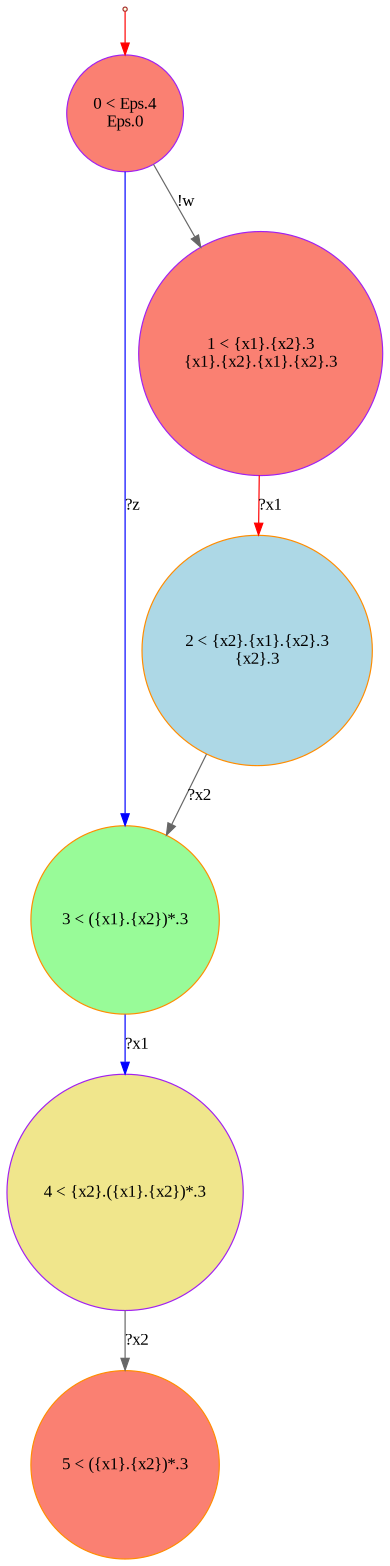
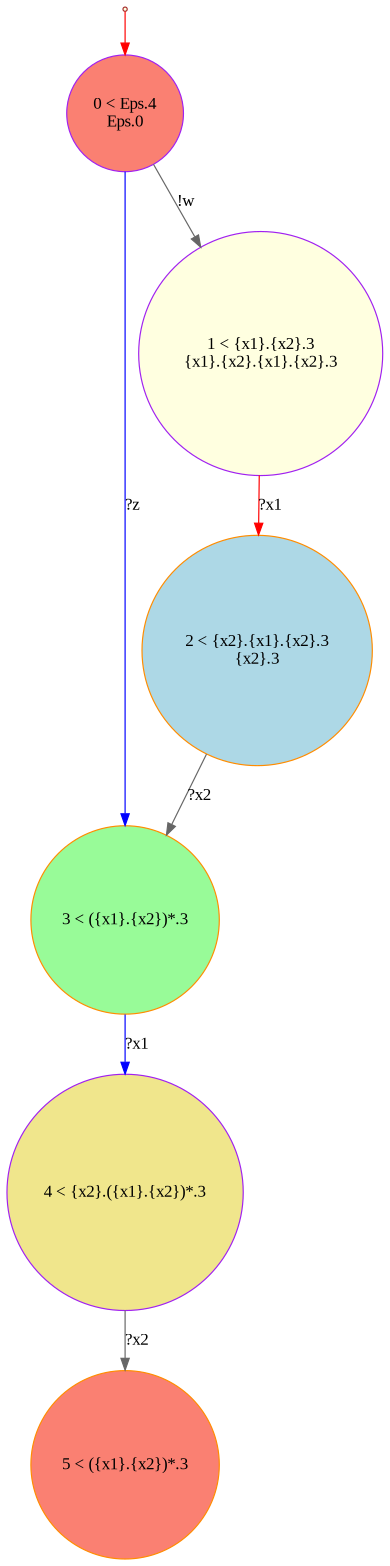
node "1 < {x1}.{x2}.3 {x1}.{x2}.{x1}.{x2}.3": fillcolor salmon -> lightyellow
